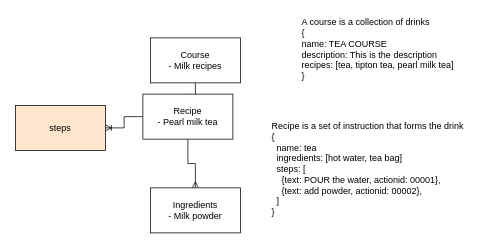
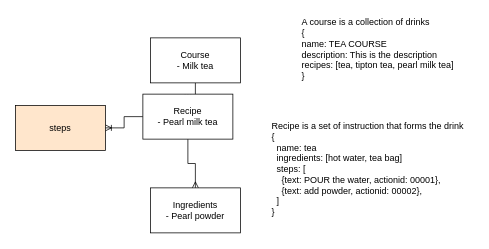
node "Course - Milk recipes": label "Course - Milk recipes" -> "Course - Milk tea"
node "Ingredients - Milk powder": label "Ingredients - Milk powder" -> "Ingredients - Pearl powder"
